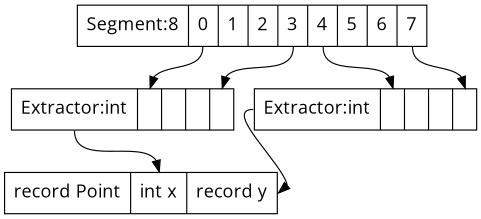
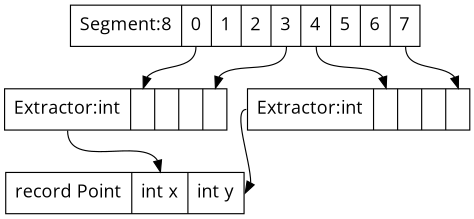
node "record Point": text "record y" -> "int y"
